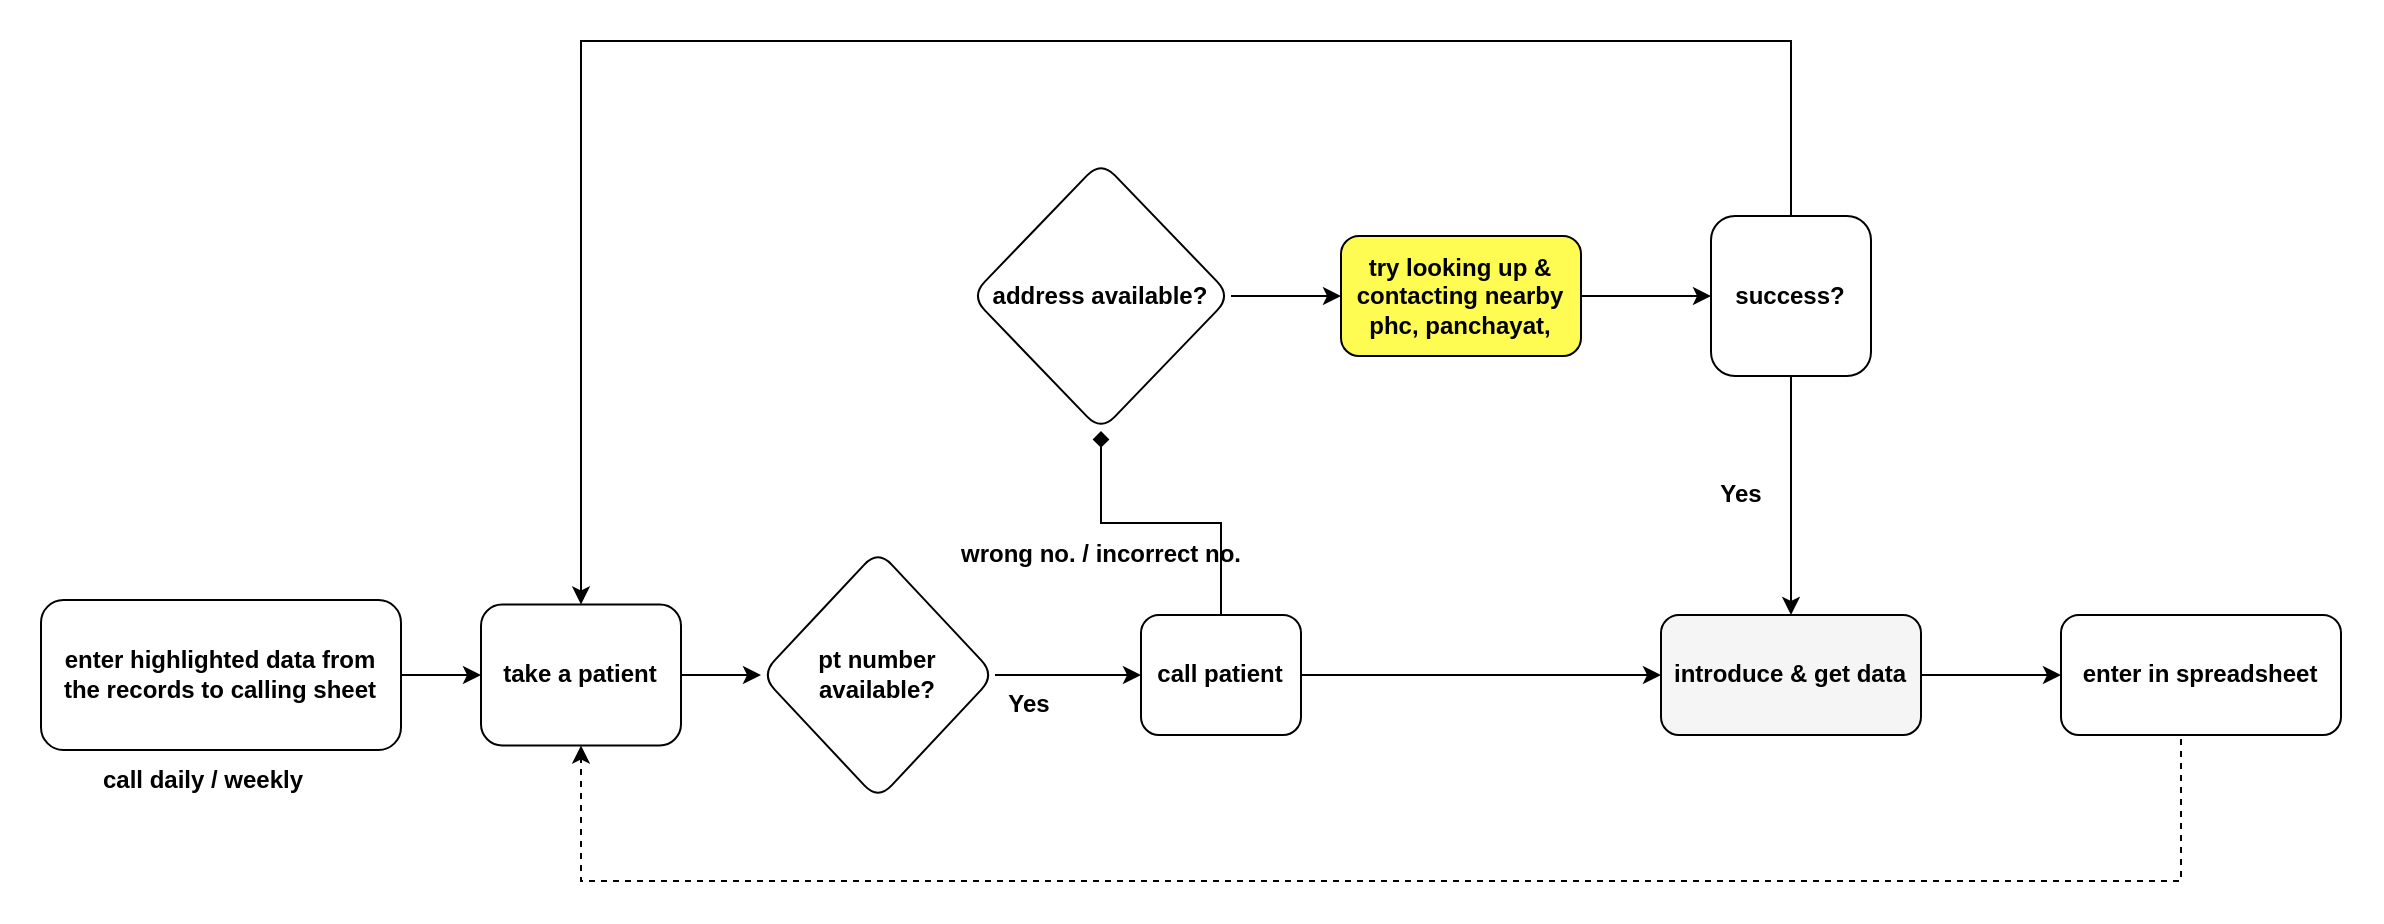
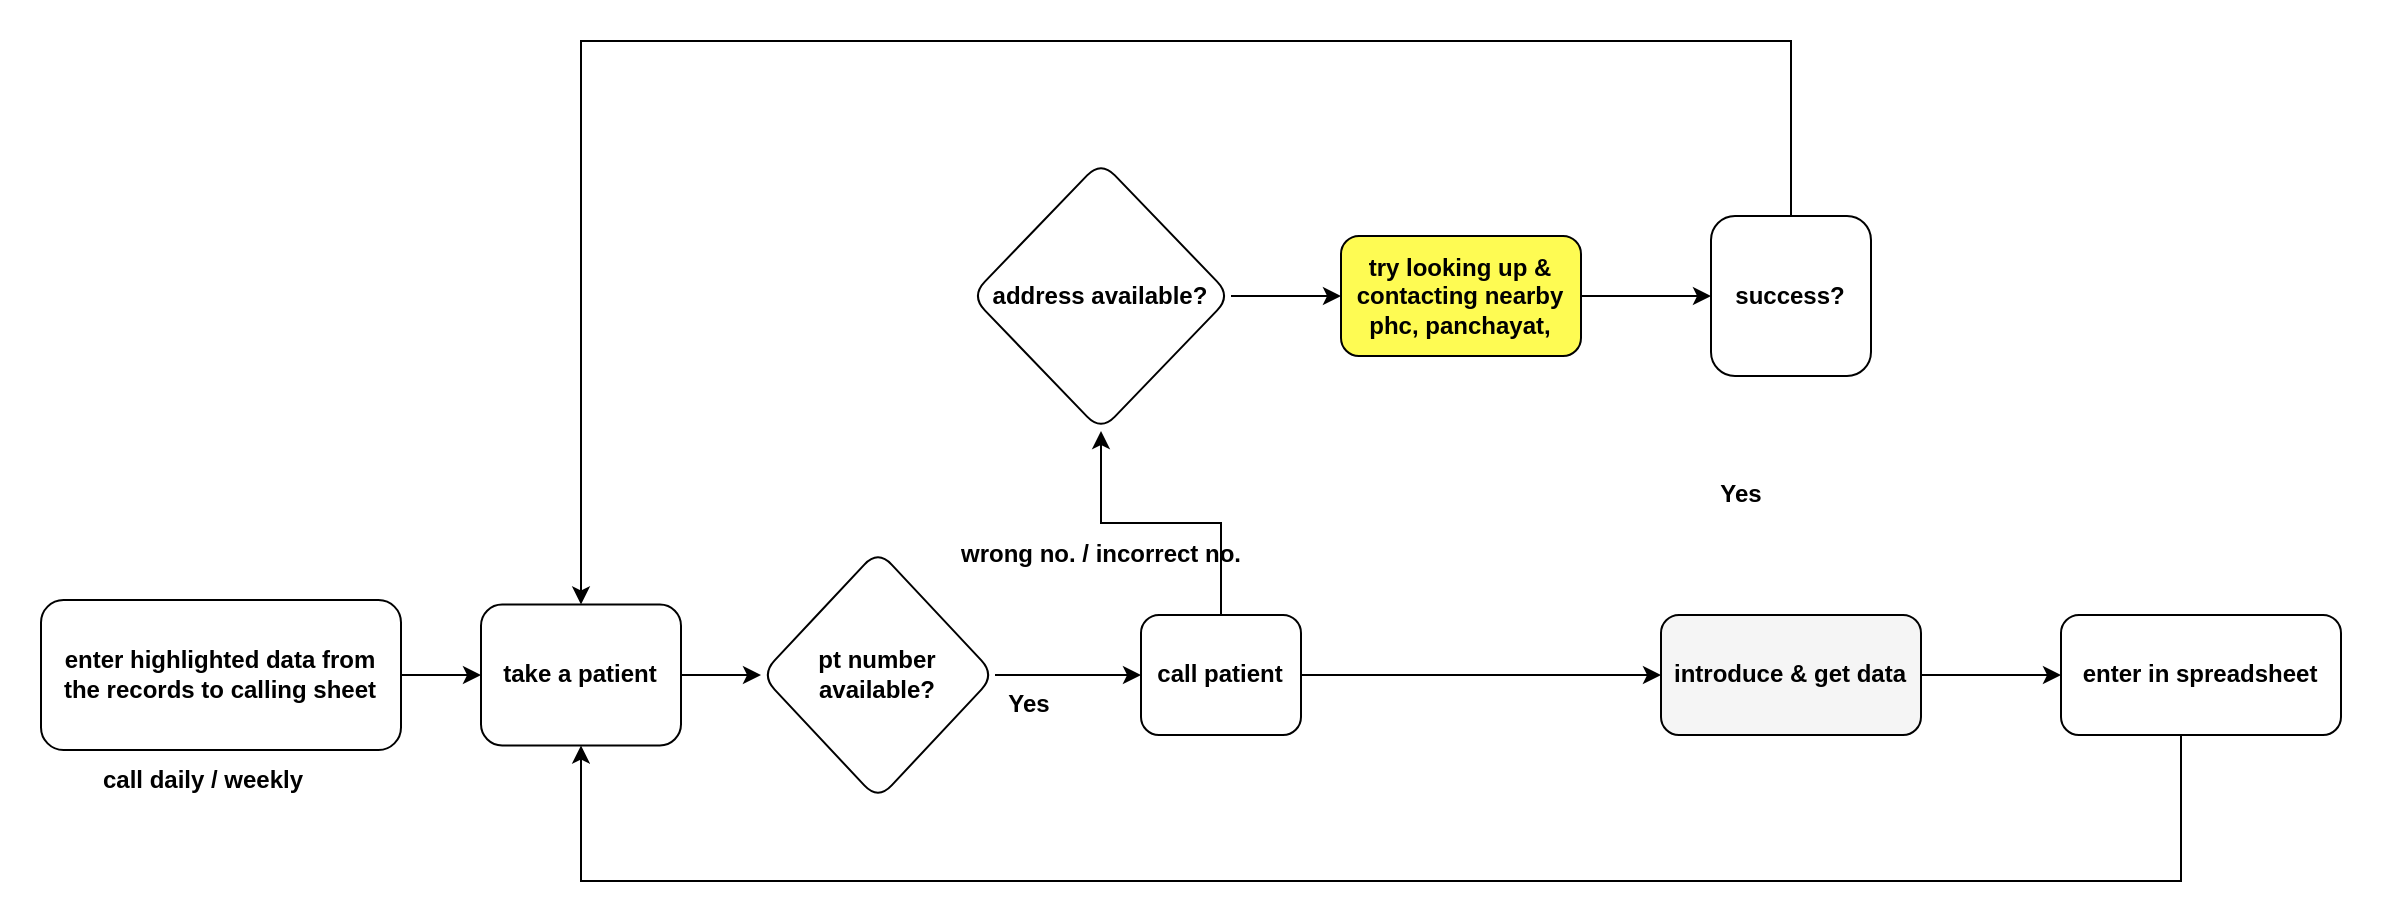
edge "call patient" -> "address available?": arrowhead diamond -> classic
edge "success?" -> "introduce & get data": removed
edge "enter in spreadsheet" -> "take a patient": style dashed -> solid
